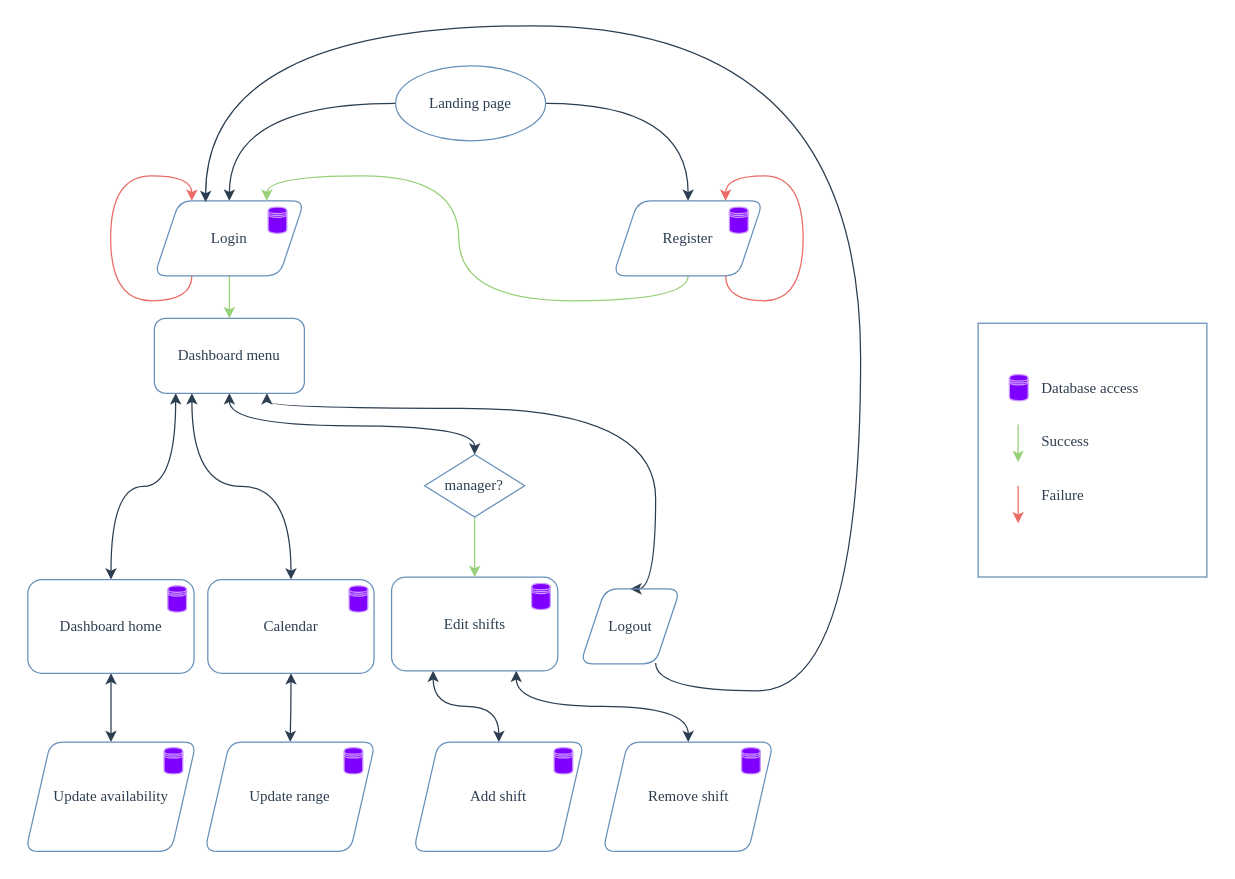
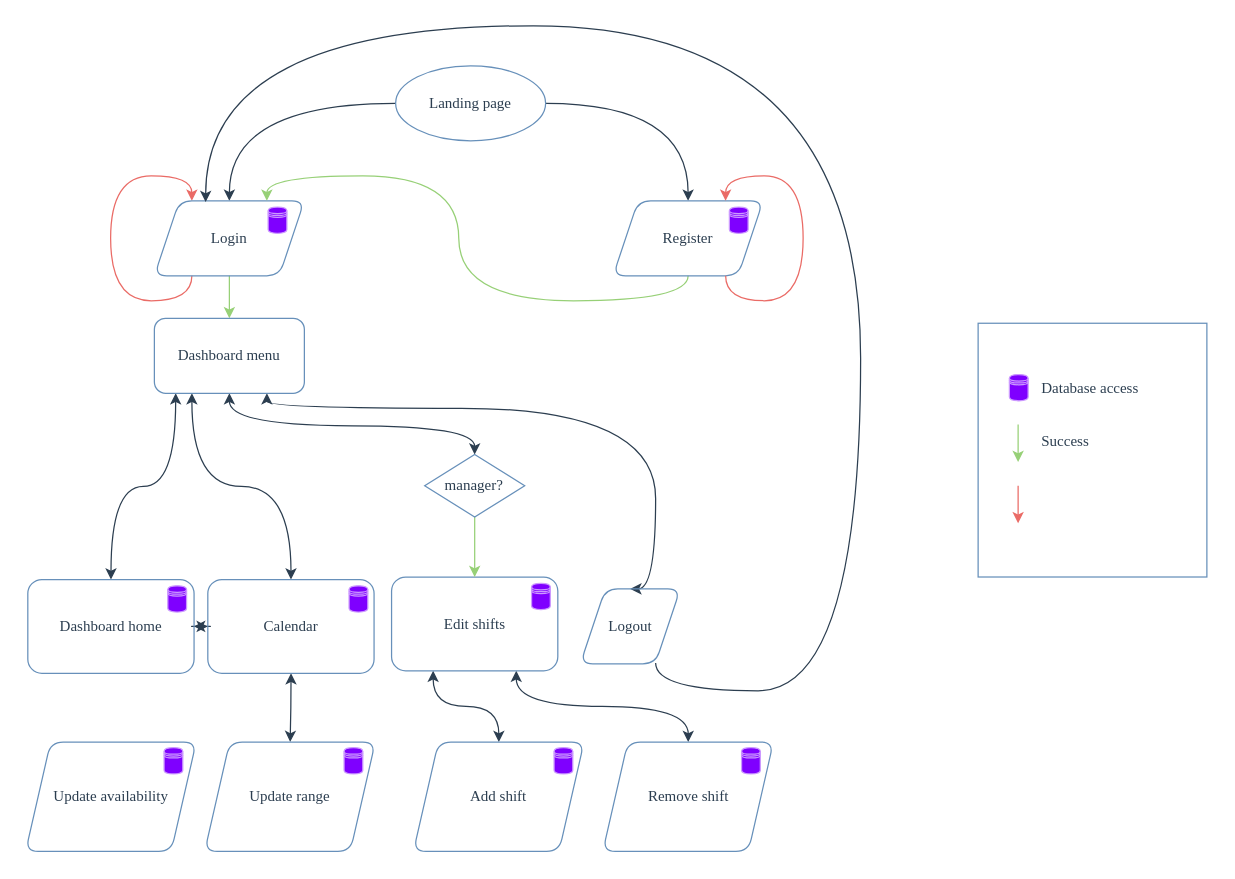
node "Failure": removed
edge "Dashboard home" -- "Update availability": now "Dashboard home" -- "Calendar"
